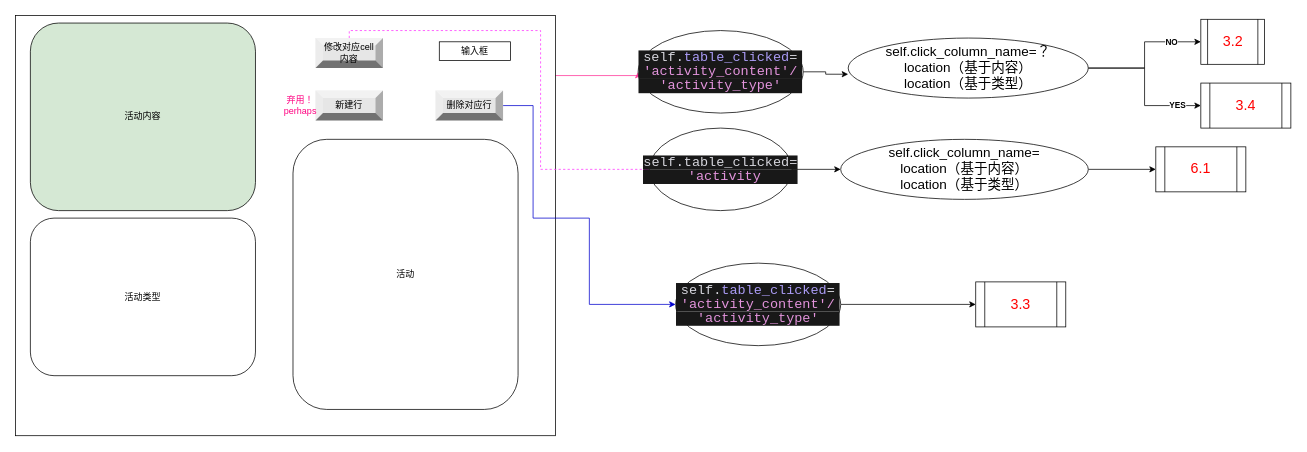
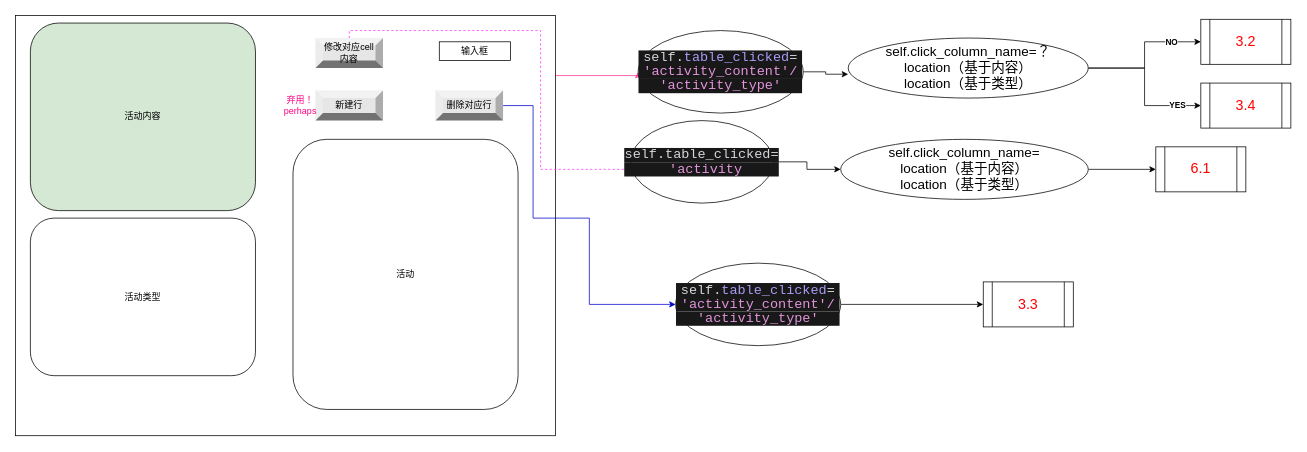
node "3.2": size 64x45 -> 90x45
node "self.table_clicked= 'activity": moved (720, 169) -> (702, 162)
node "3.3": moved (1020, 304) -> (1028, 304)
